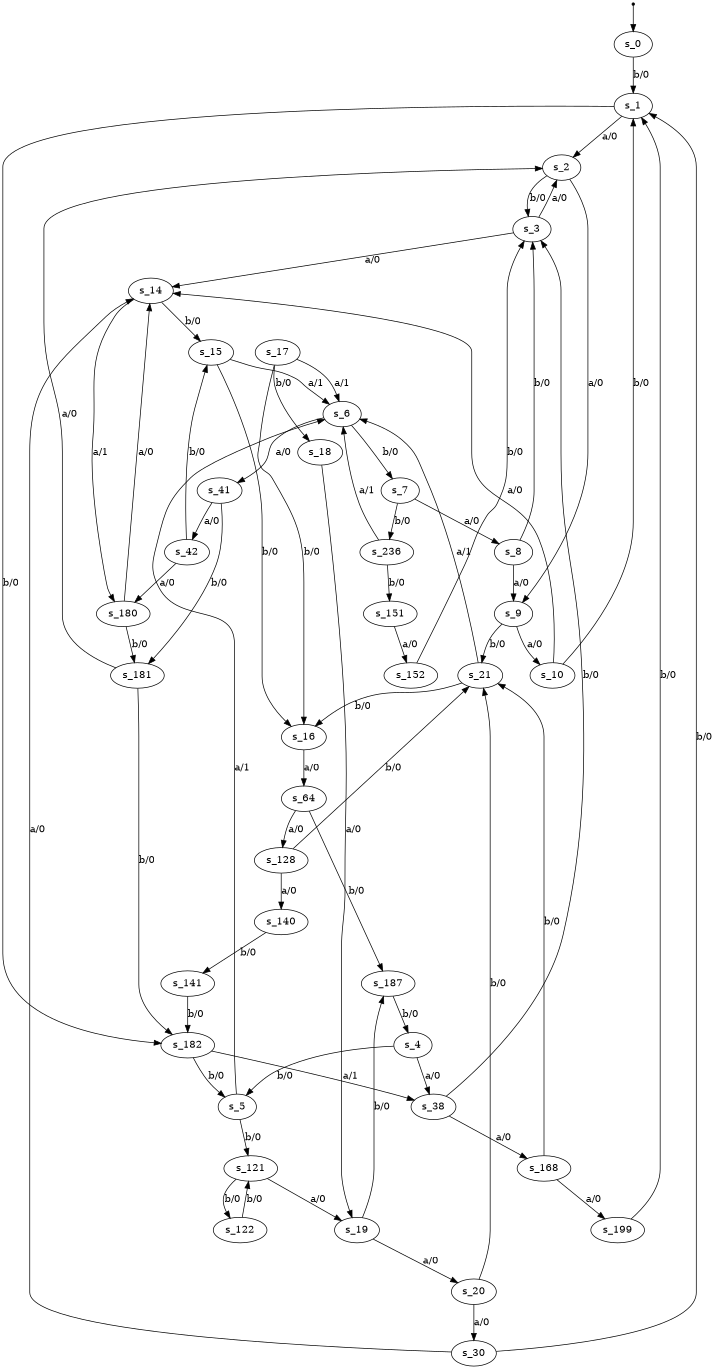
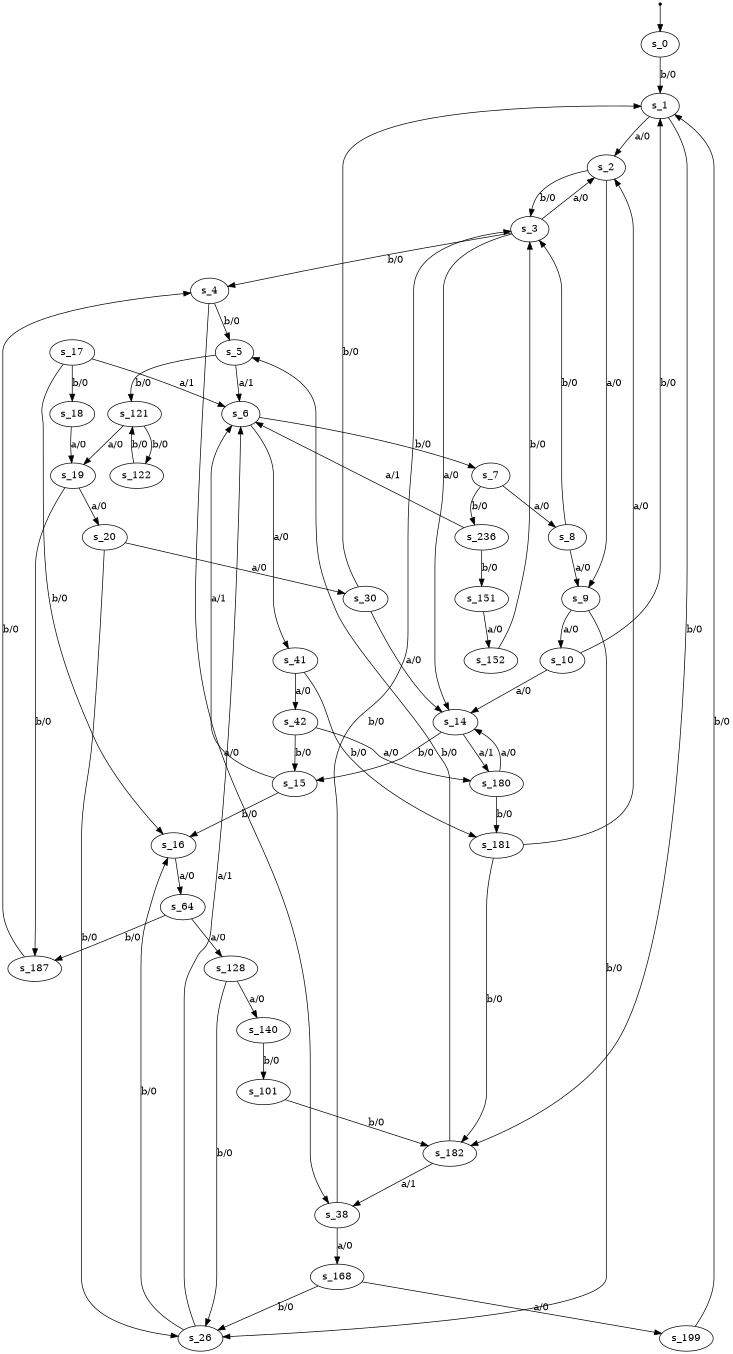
edge "s_3" -> "s_4": added, label "b/0"
node "s_21": label "s_21" -> "s_26"
node "s_141": label "s_141" -> "s_101"
